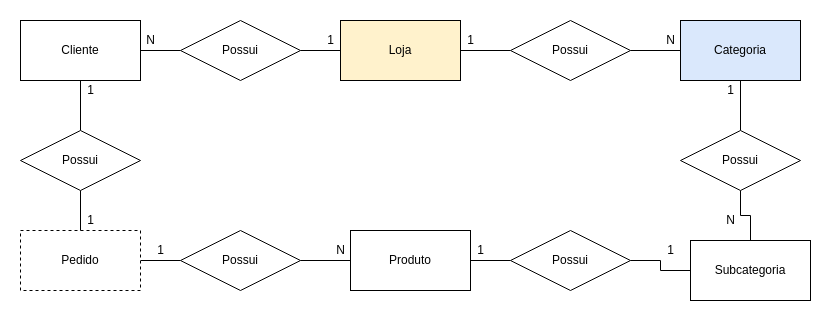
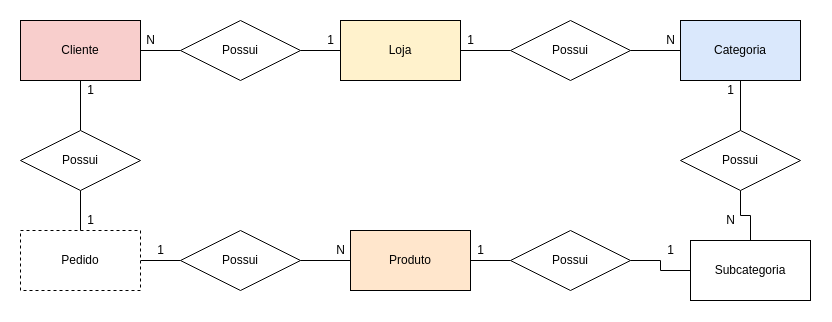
node "Cliente": fillcolor #ffffff -> #f8cecc
node "Produto": fillcolor #ffffff -> #ffe6cc
